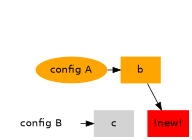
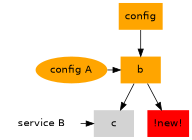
node "config": added
edge "b" -> "c": added
node "config B": label "config B" -> "service B"
